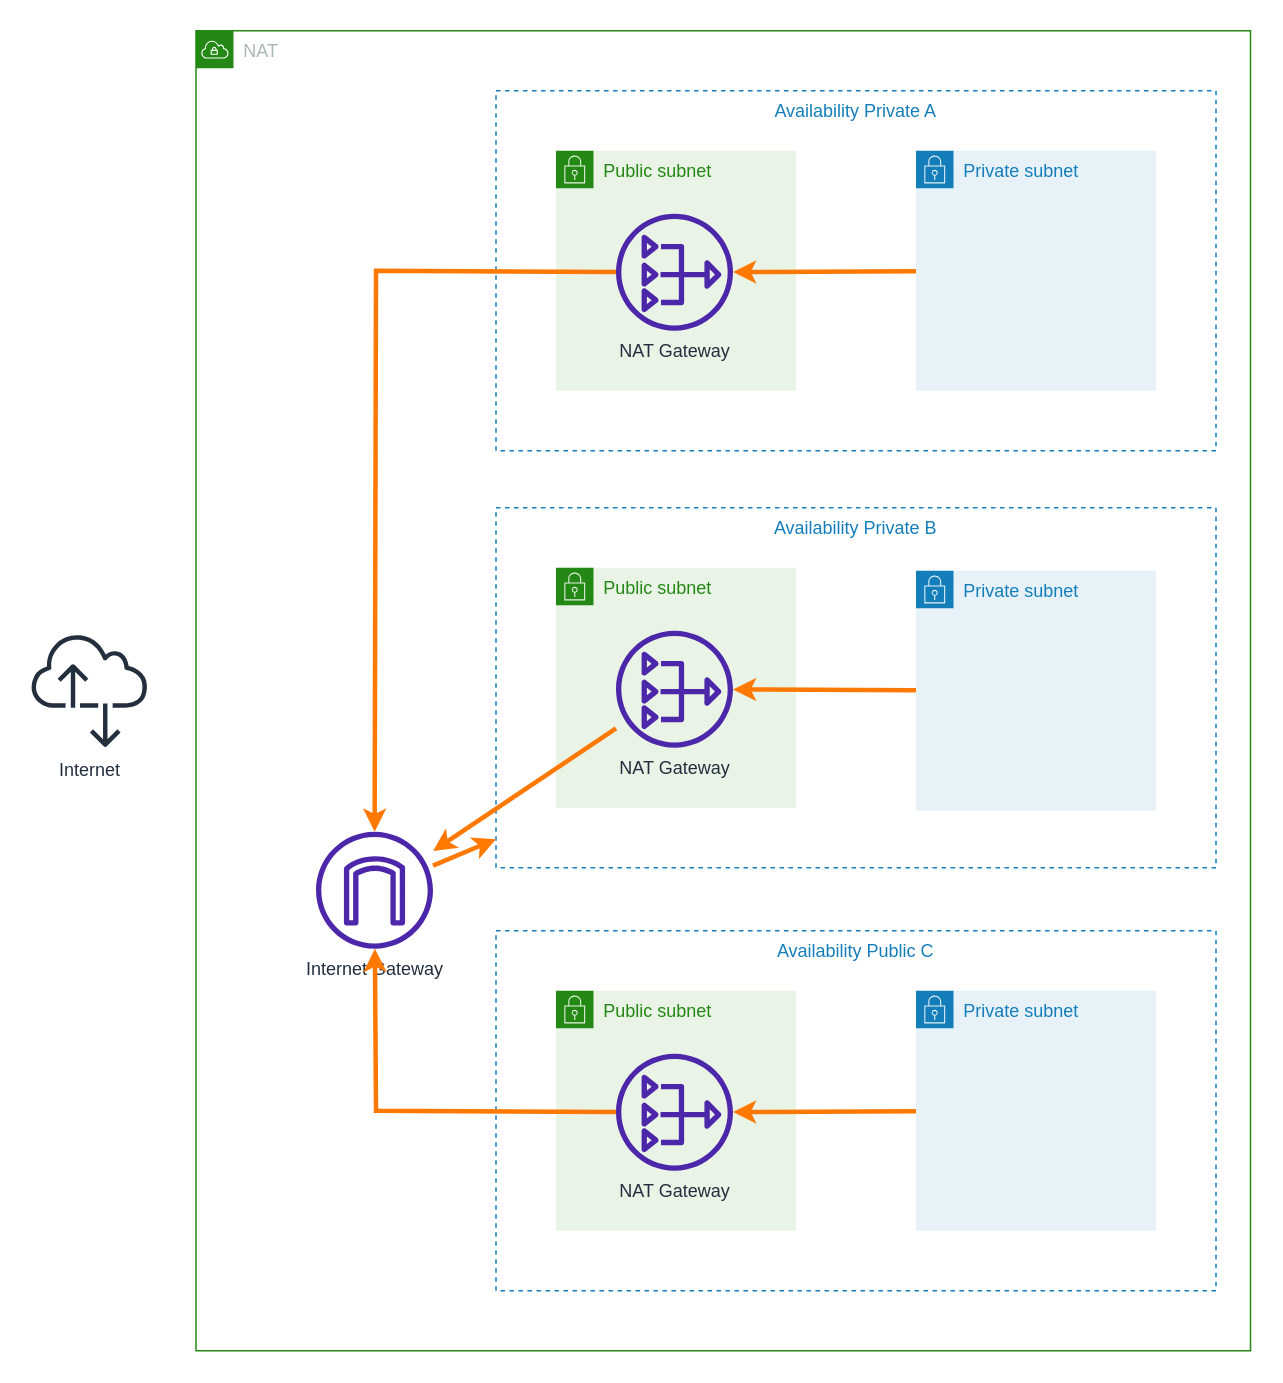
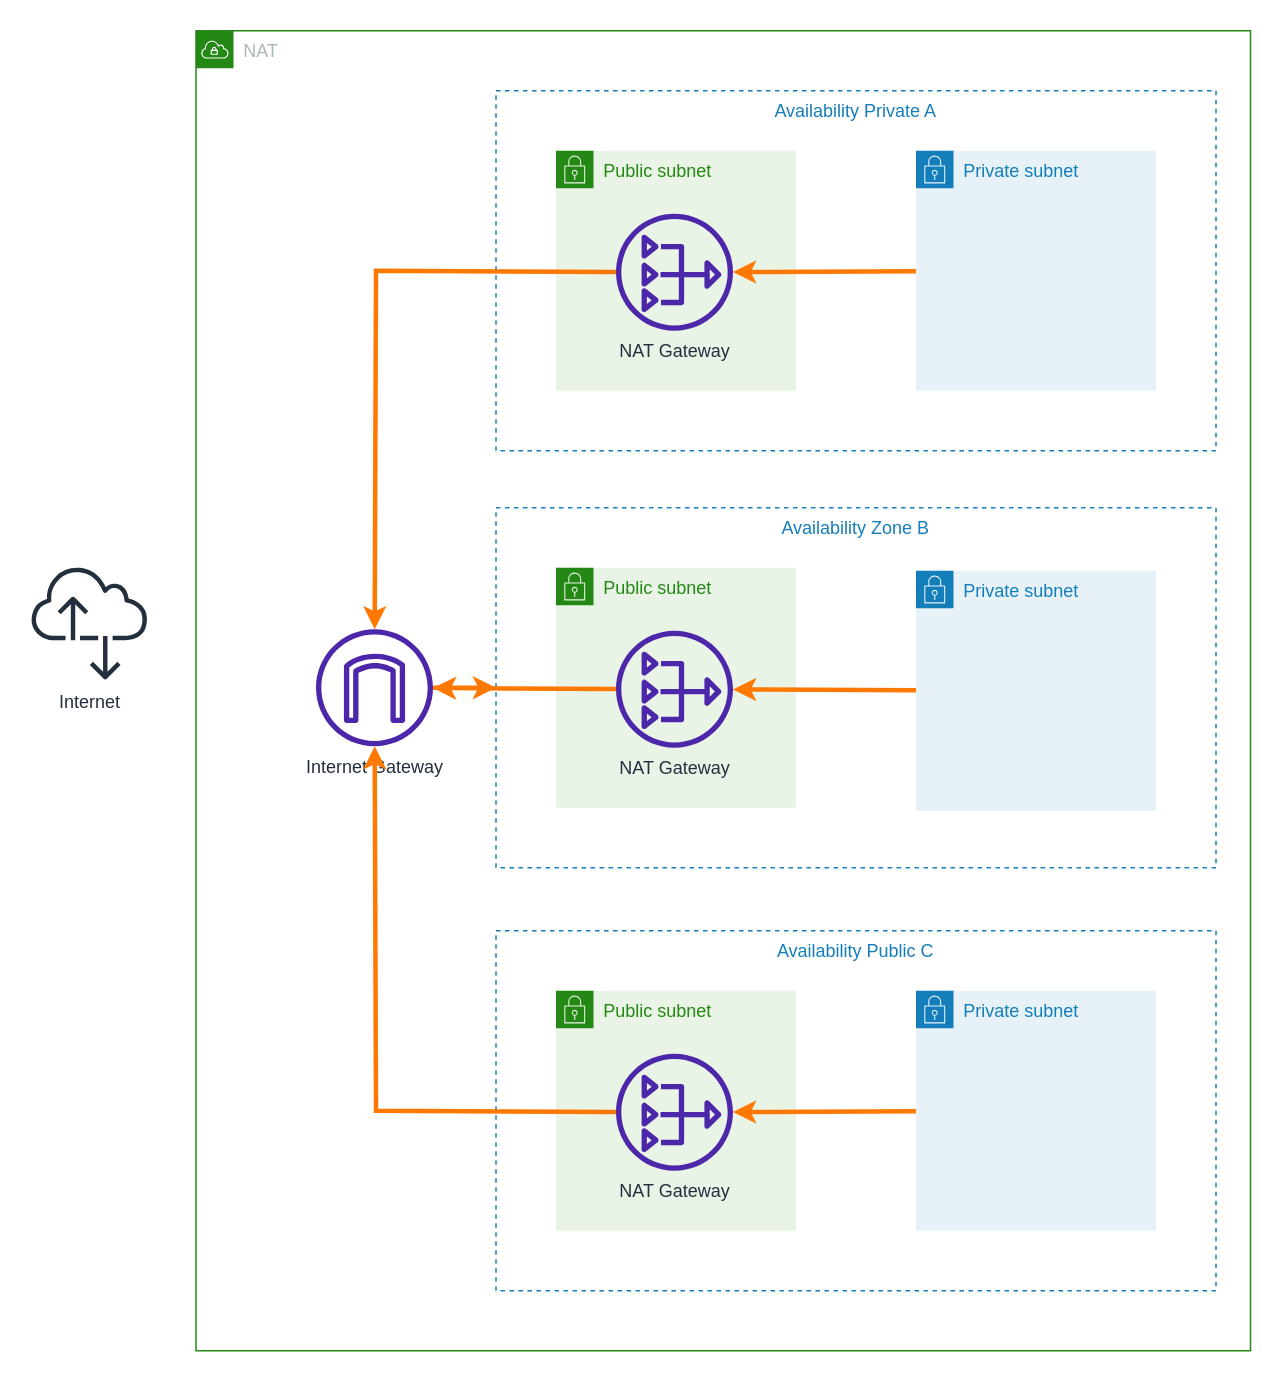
node "Availability Private B": label "Availability Private B" -> "Availability Zone B"
node "Internet": moved (89, 691) -> (89, 623)
node "Internet Gateway": moved (374, 890) -> (374, 688)
